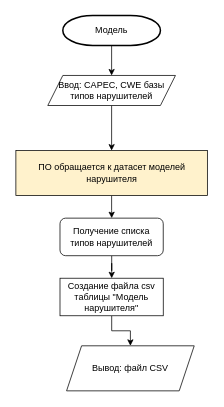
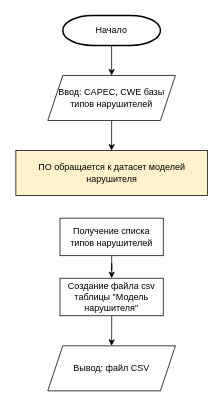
node "Модель": label "Модель" -> "Начало"
node "Ввод: CAPEC, CWE базы типов нарушителей": size 128x30 -> 128x45
edge "ПО обращается к датасет моделей нарушителя" -> "Получение списка типов нарушителей": removed
node "Получение списка типов нарушителей": shape rounded rectangle -> rectangle
node "Вывод: файл CSV": moved (130, 368) -> (111, 368)
